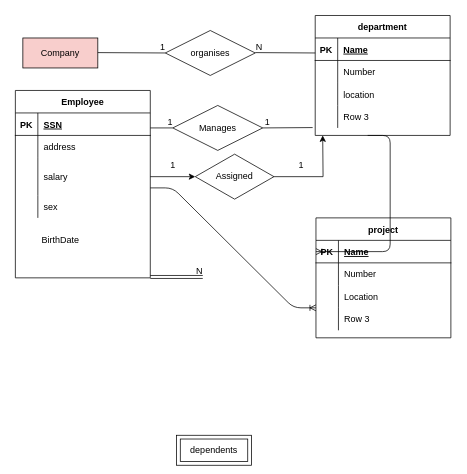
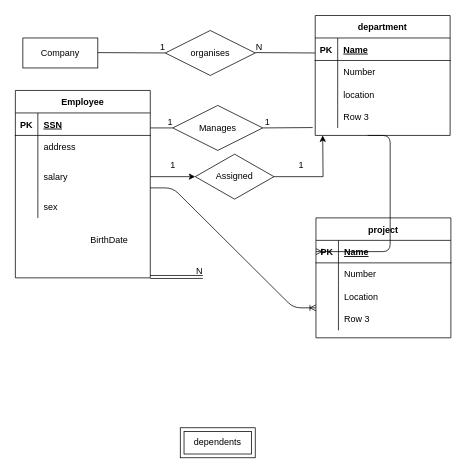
node "Company": fillcolor #f8cecc -> #ffffff
node "BirthDate": moved (60, 240) -> (109, 240)
node "dependents": moved (214, 450) -> (218, 443)
